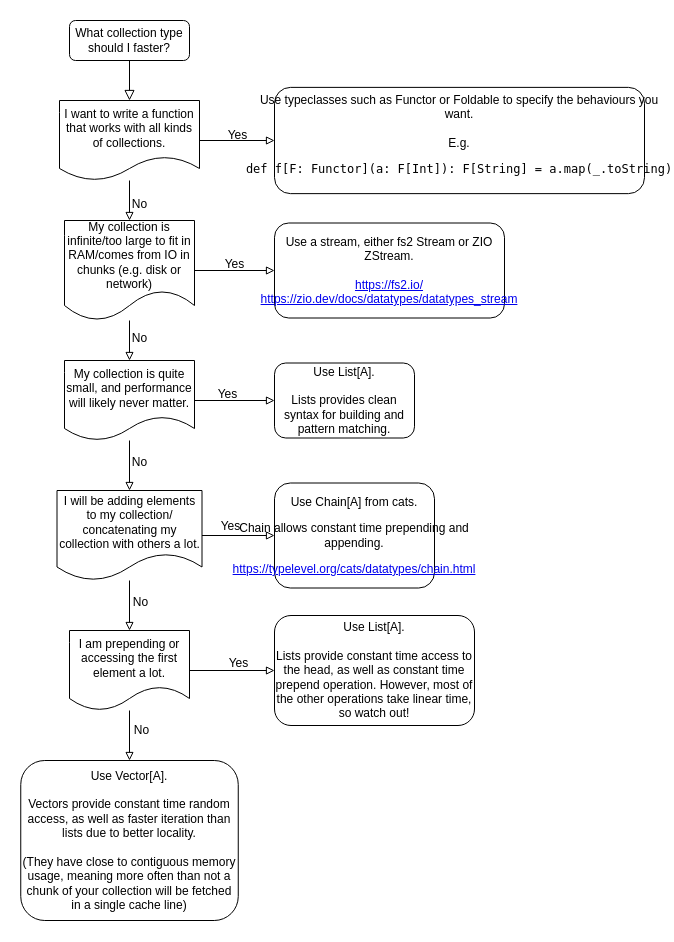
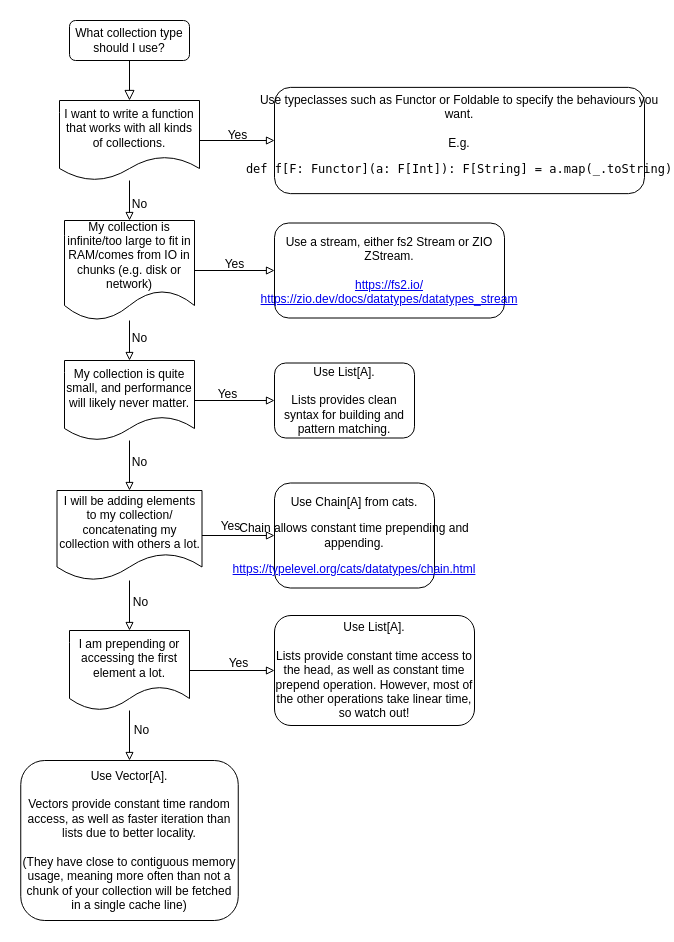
node "What collection type should I faster?": label "What collection type should I faster?" -> "What collection type should I use?"
